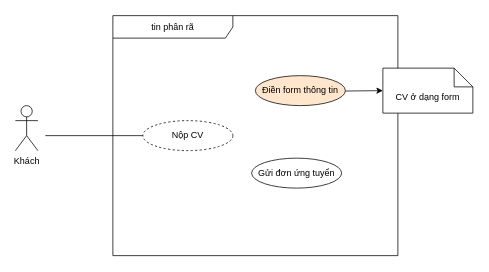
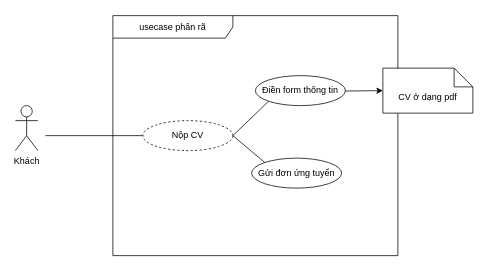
node "tin phân rã": label "tin phân rã" -> "usecase phân rã"
node "Điền form thông tin": fillcolor #ffe6cc -> #ffffff
node "CV ở dạng form": label "CV ở dạng form" -> "CV ở dạng pdf"
edge "Điền form thông tin" -- "Nộp CV": added
edge "Nộp CV" -- "Gửi đơn ứng tuyển": added
